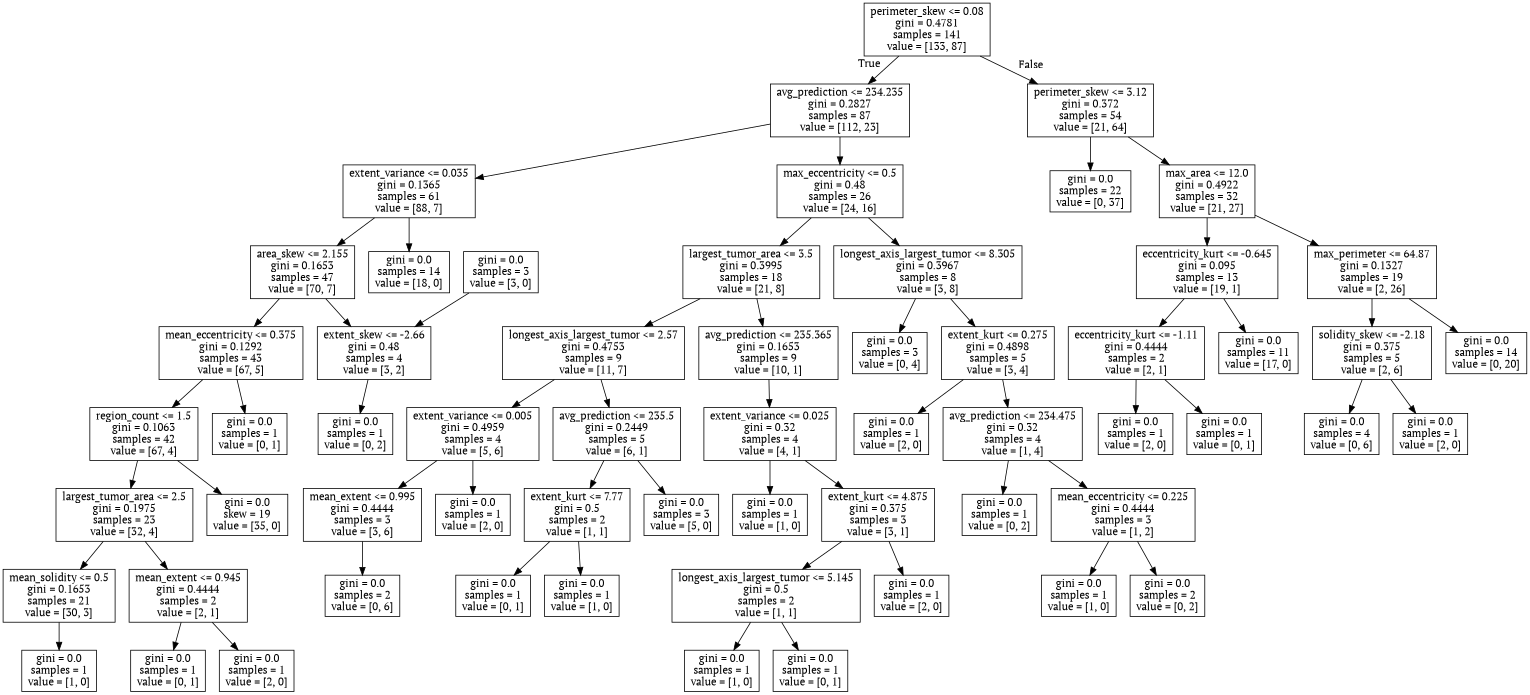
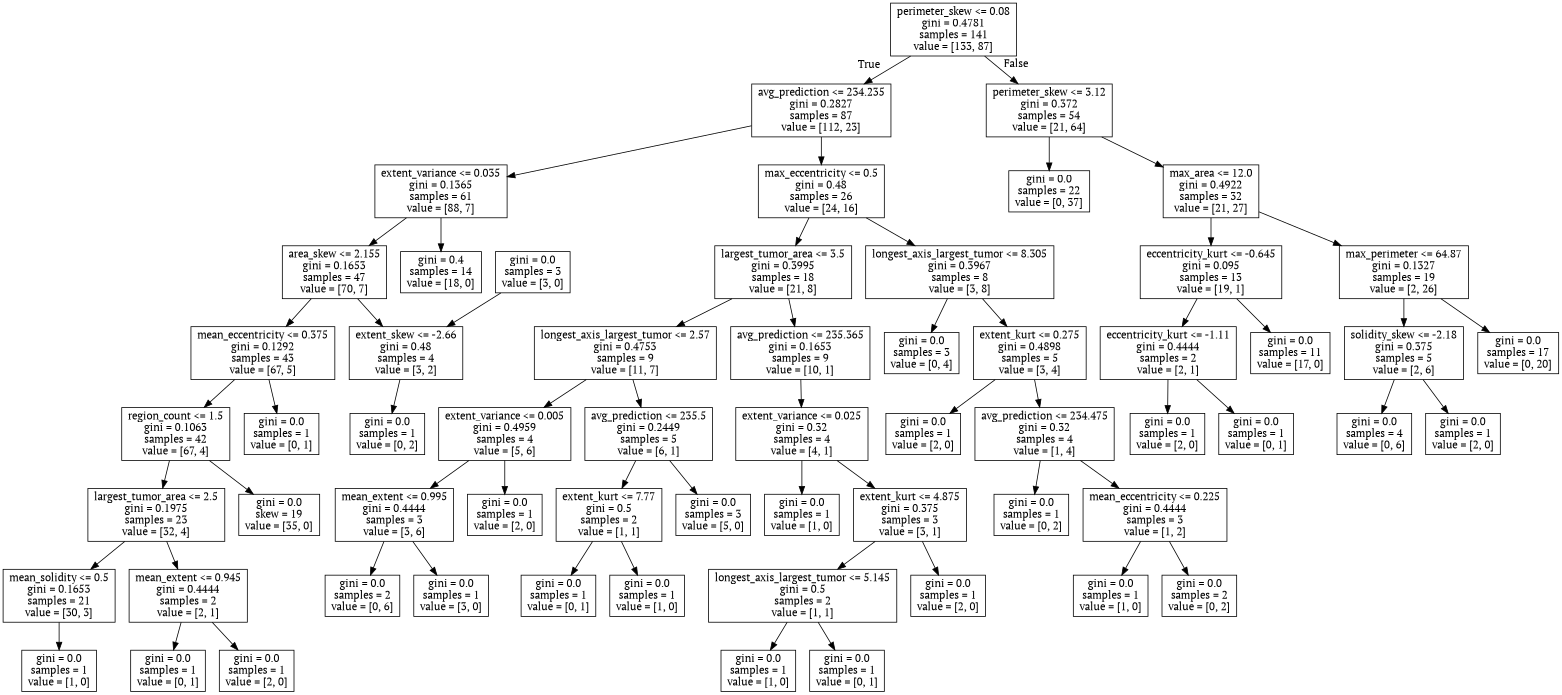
node "gini = 0.0 samples = 14 value = [18, 0]": label "gini = 0.0 samples = 14 value = [18, 0]" -> "gini = 0.4 samples = 14 value = [18, 0]"
node "gini = 0.0 samples = 14 value = [0, 20]": label "gini = 0.0 samples = 14 value = [0, 20]" -> "gini = 0.0 samples = 17 value = [0, 20]"
node "gini = 0.0 samples = 1 value = [3, 0]": added
